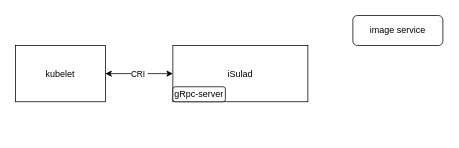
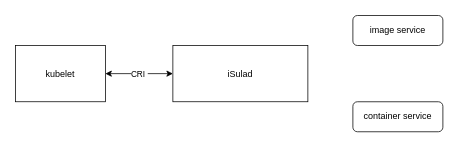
node "gRpc-server": removed
node "container service": added
